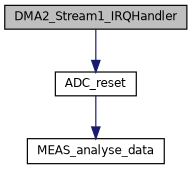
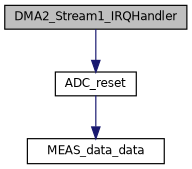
node "MEAS_analyse_data": label "MEAS_analyse_data" -> "MEAS_data_data"
